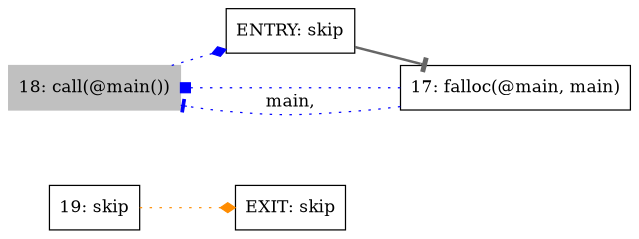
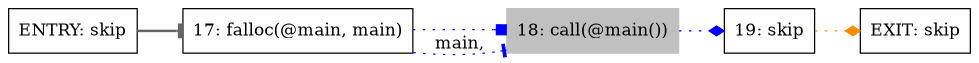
edge "18: call(@main())" -> "ENTRY: skip": now "18: call(@main())" -> "19: skip"
